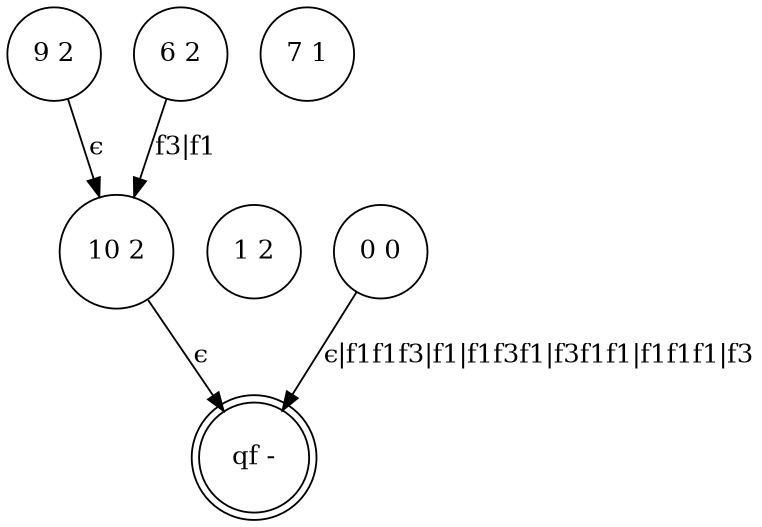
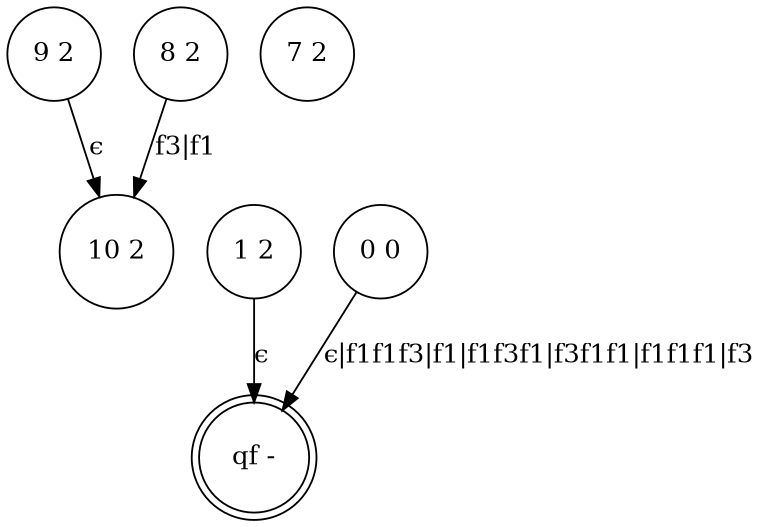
node "6 2": label "6 2" -> "8 2"
node "7 1": label "7 1" -> "7 2"
edge "10 2" -> "qf -": now "1 2" -> "qf -"
